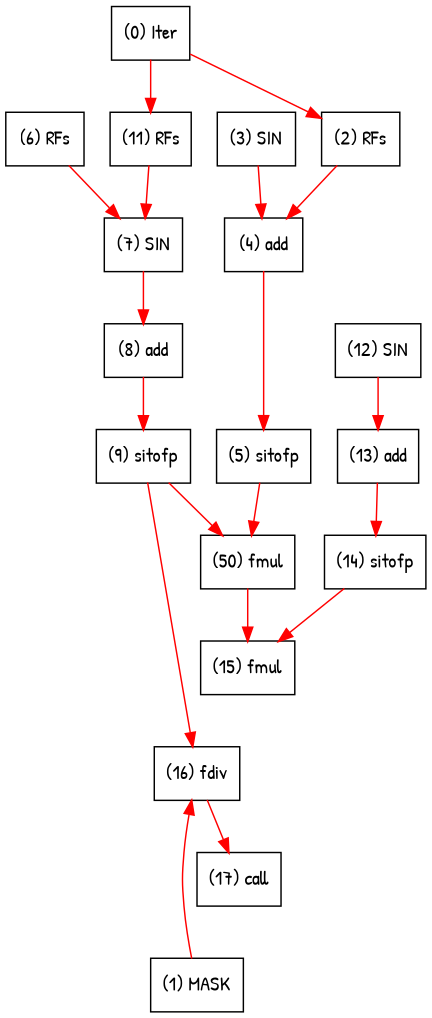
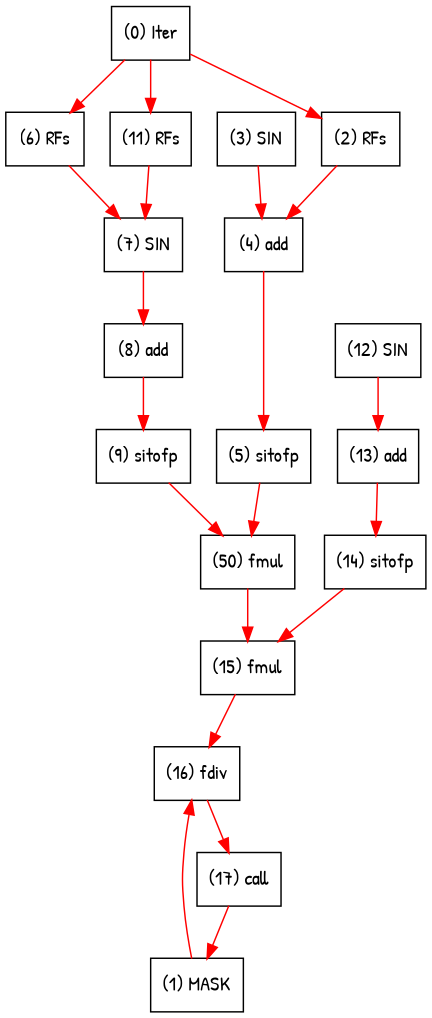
edge "(0) Iter" -> "(6) RFs": added
edge "(9) sitofp" -> "(16) fdiv": now "(15) fmul" -> "(16) fdiv"
edge "(17) call" -> "(1) MASK": added
